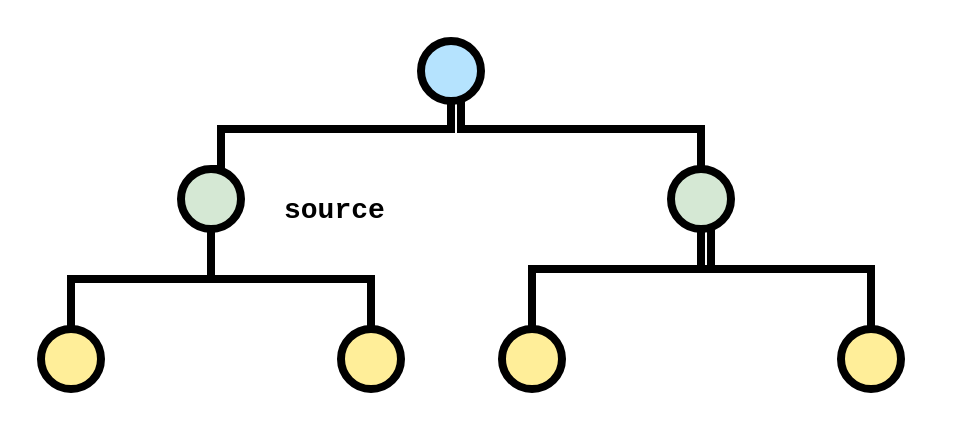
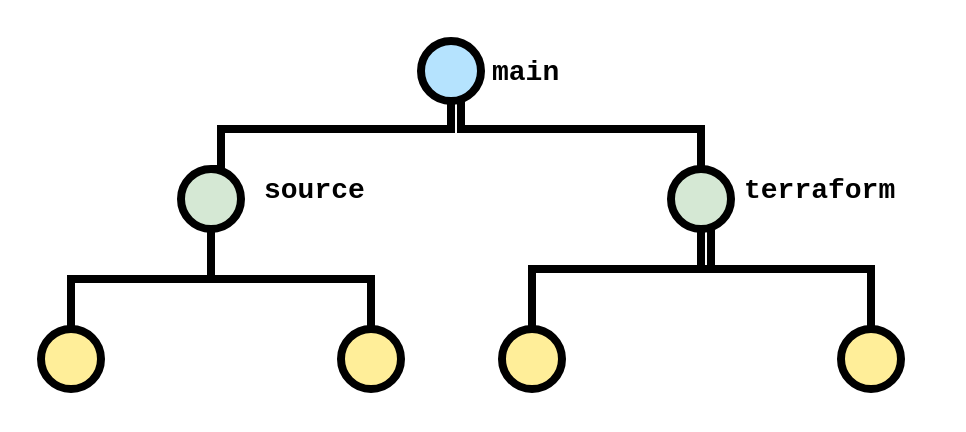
node "main": added
node "terraform": added
node "source": moved (372, 209) -> (352, 189)
